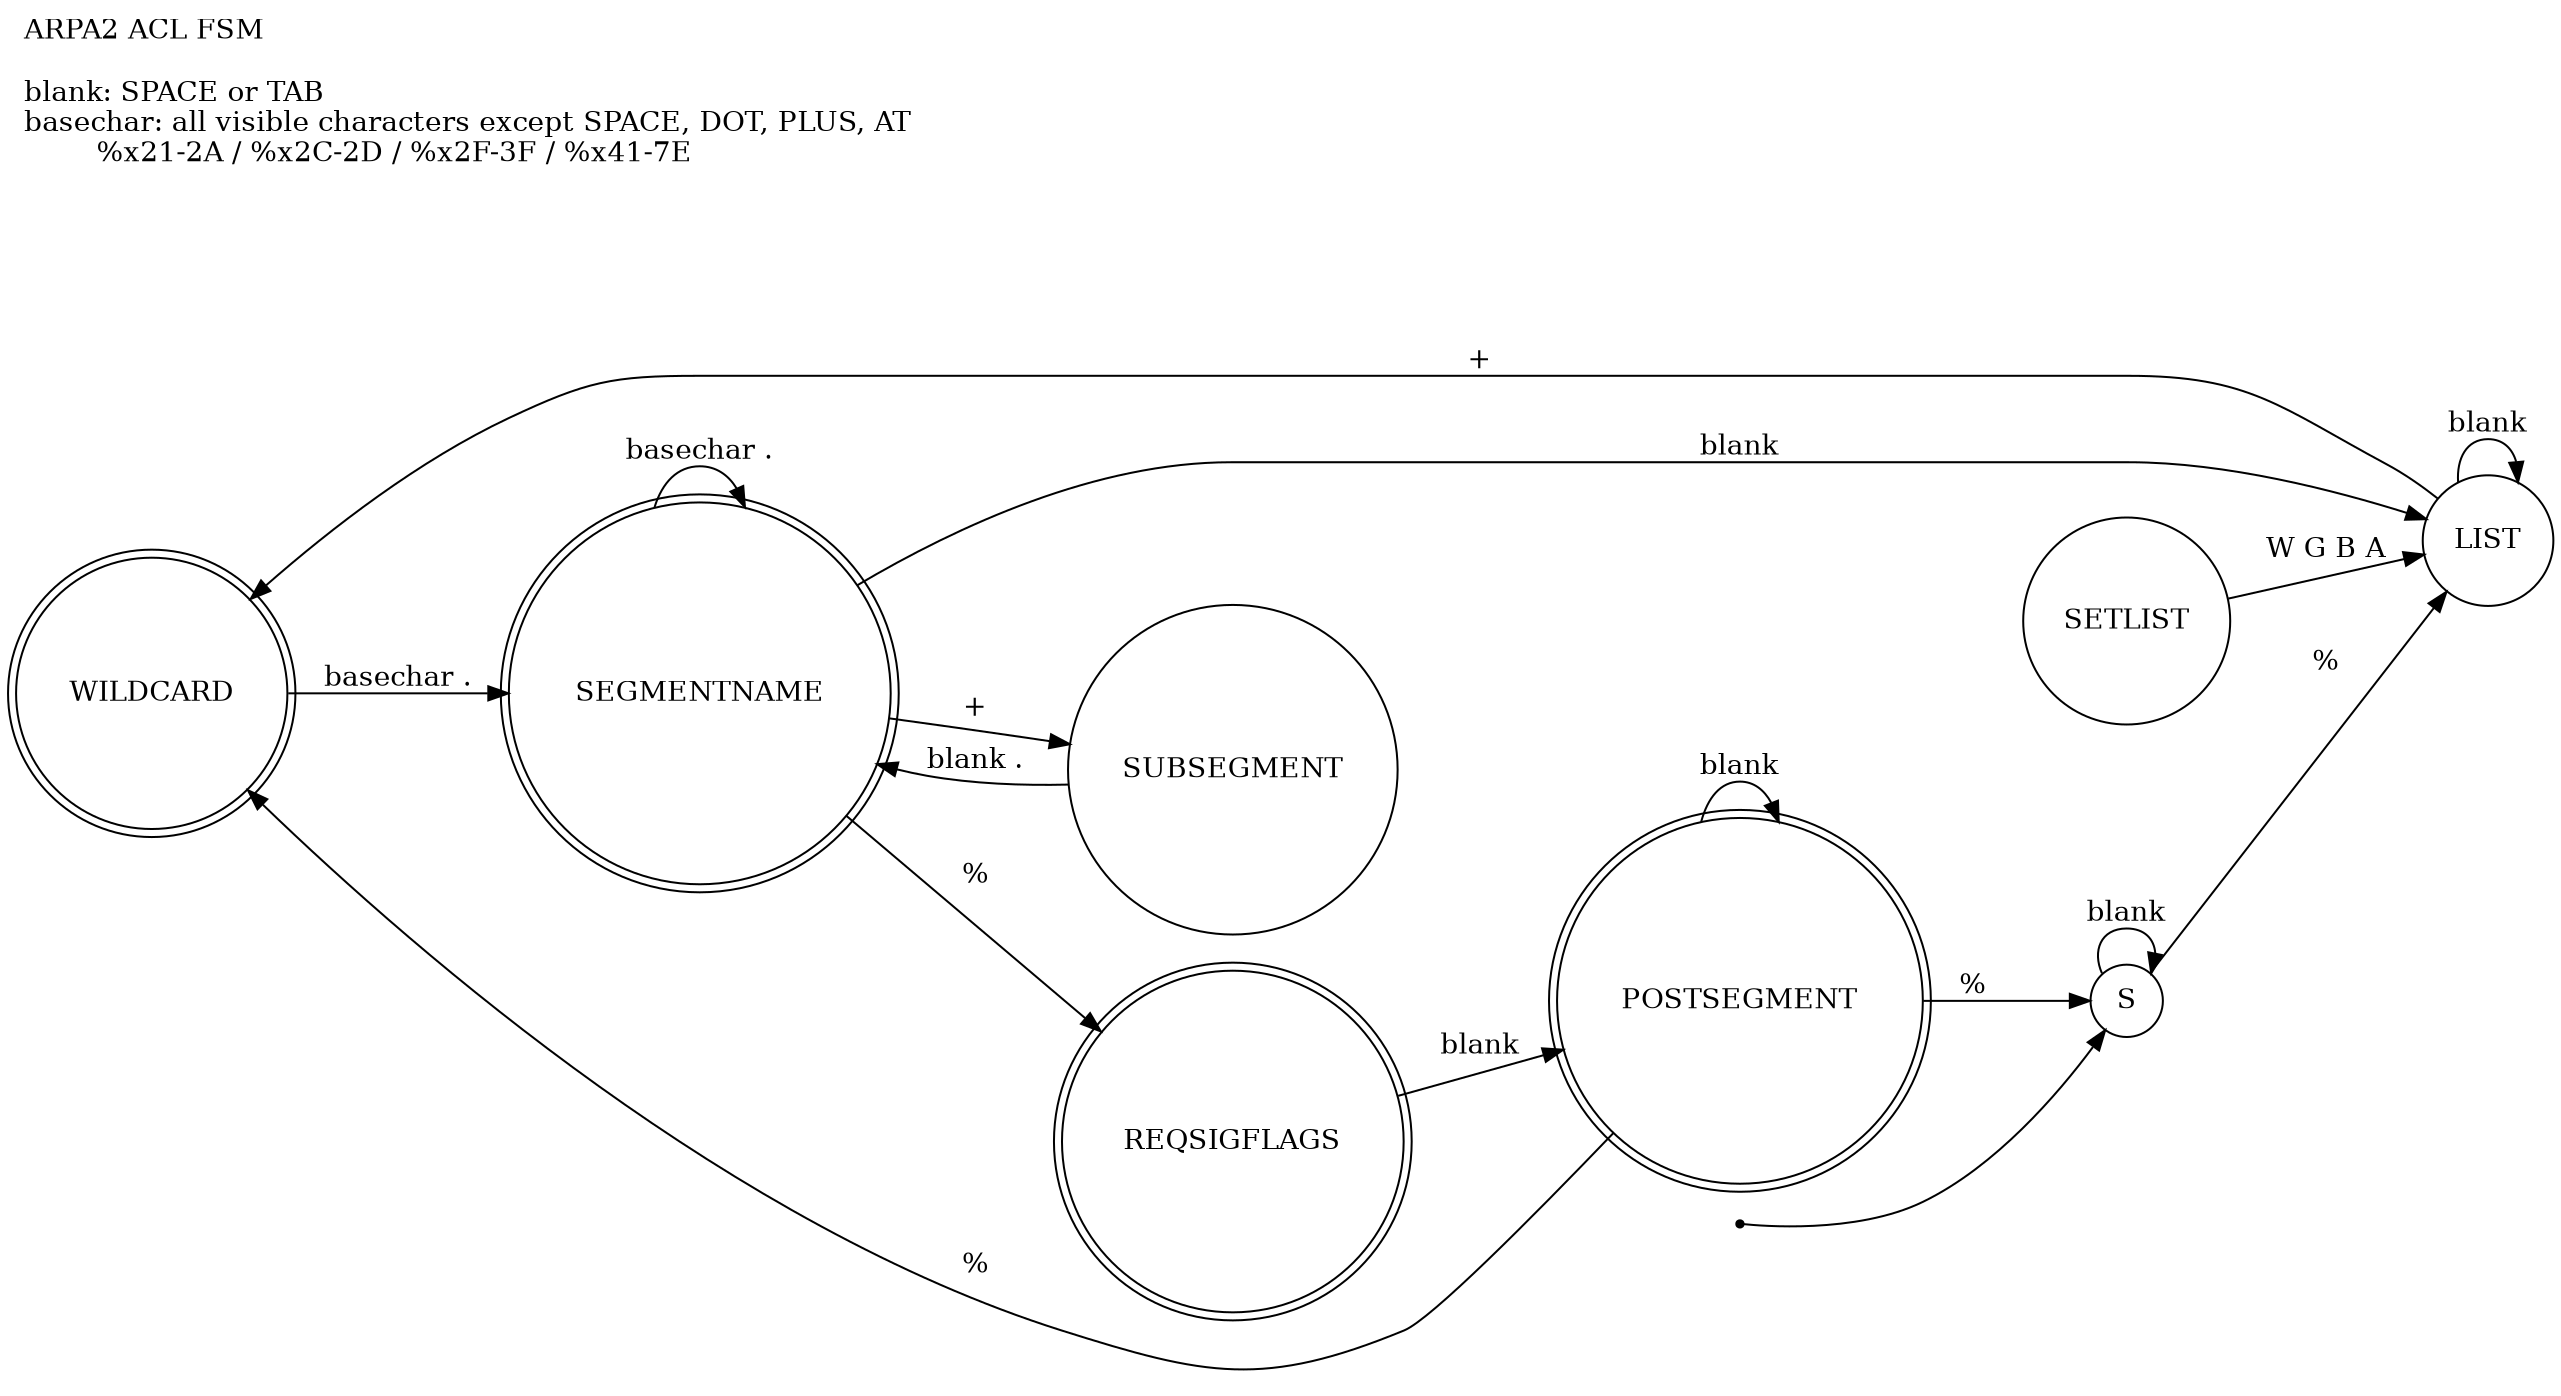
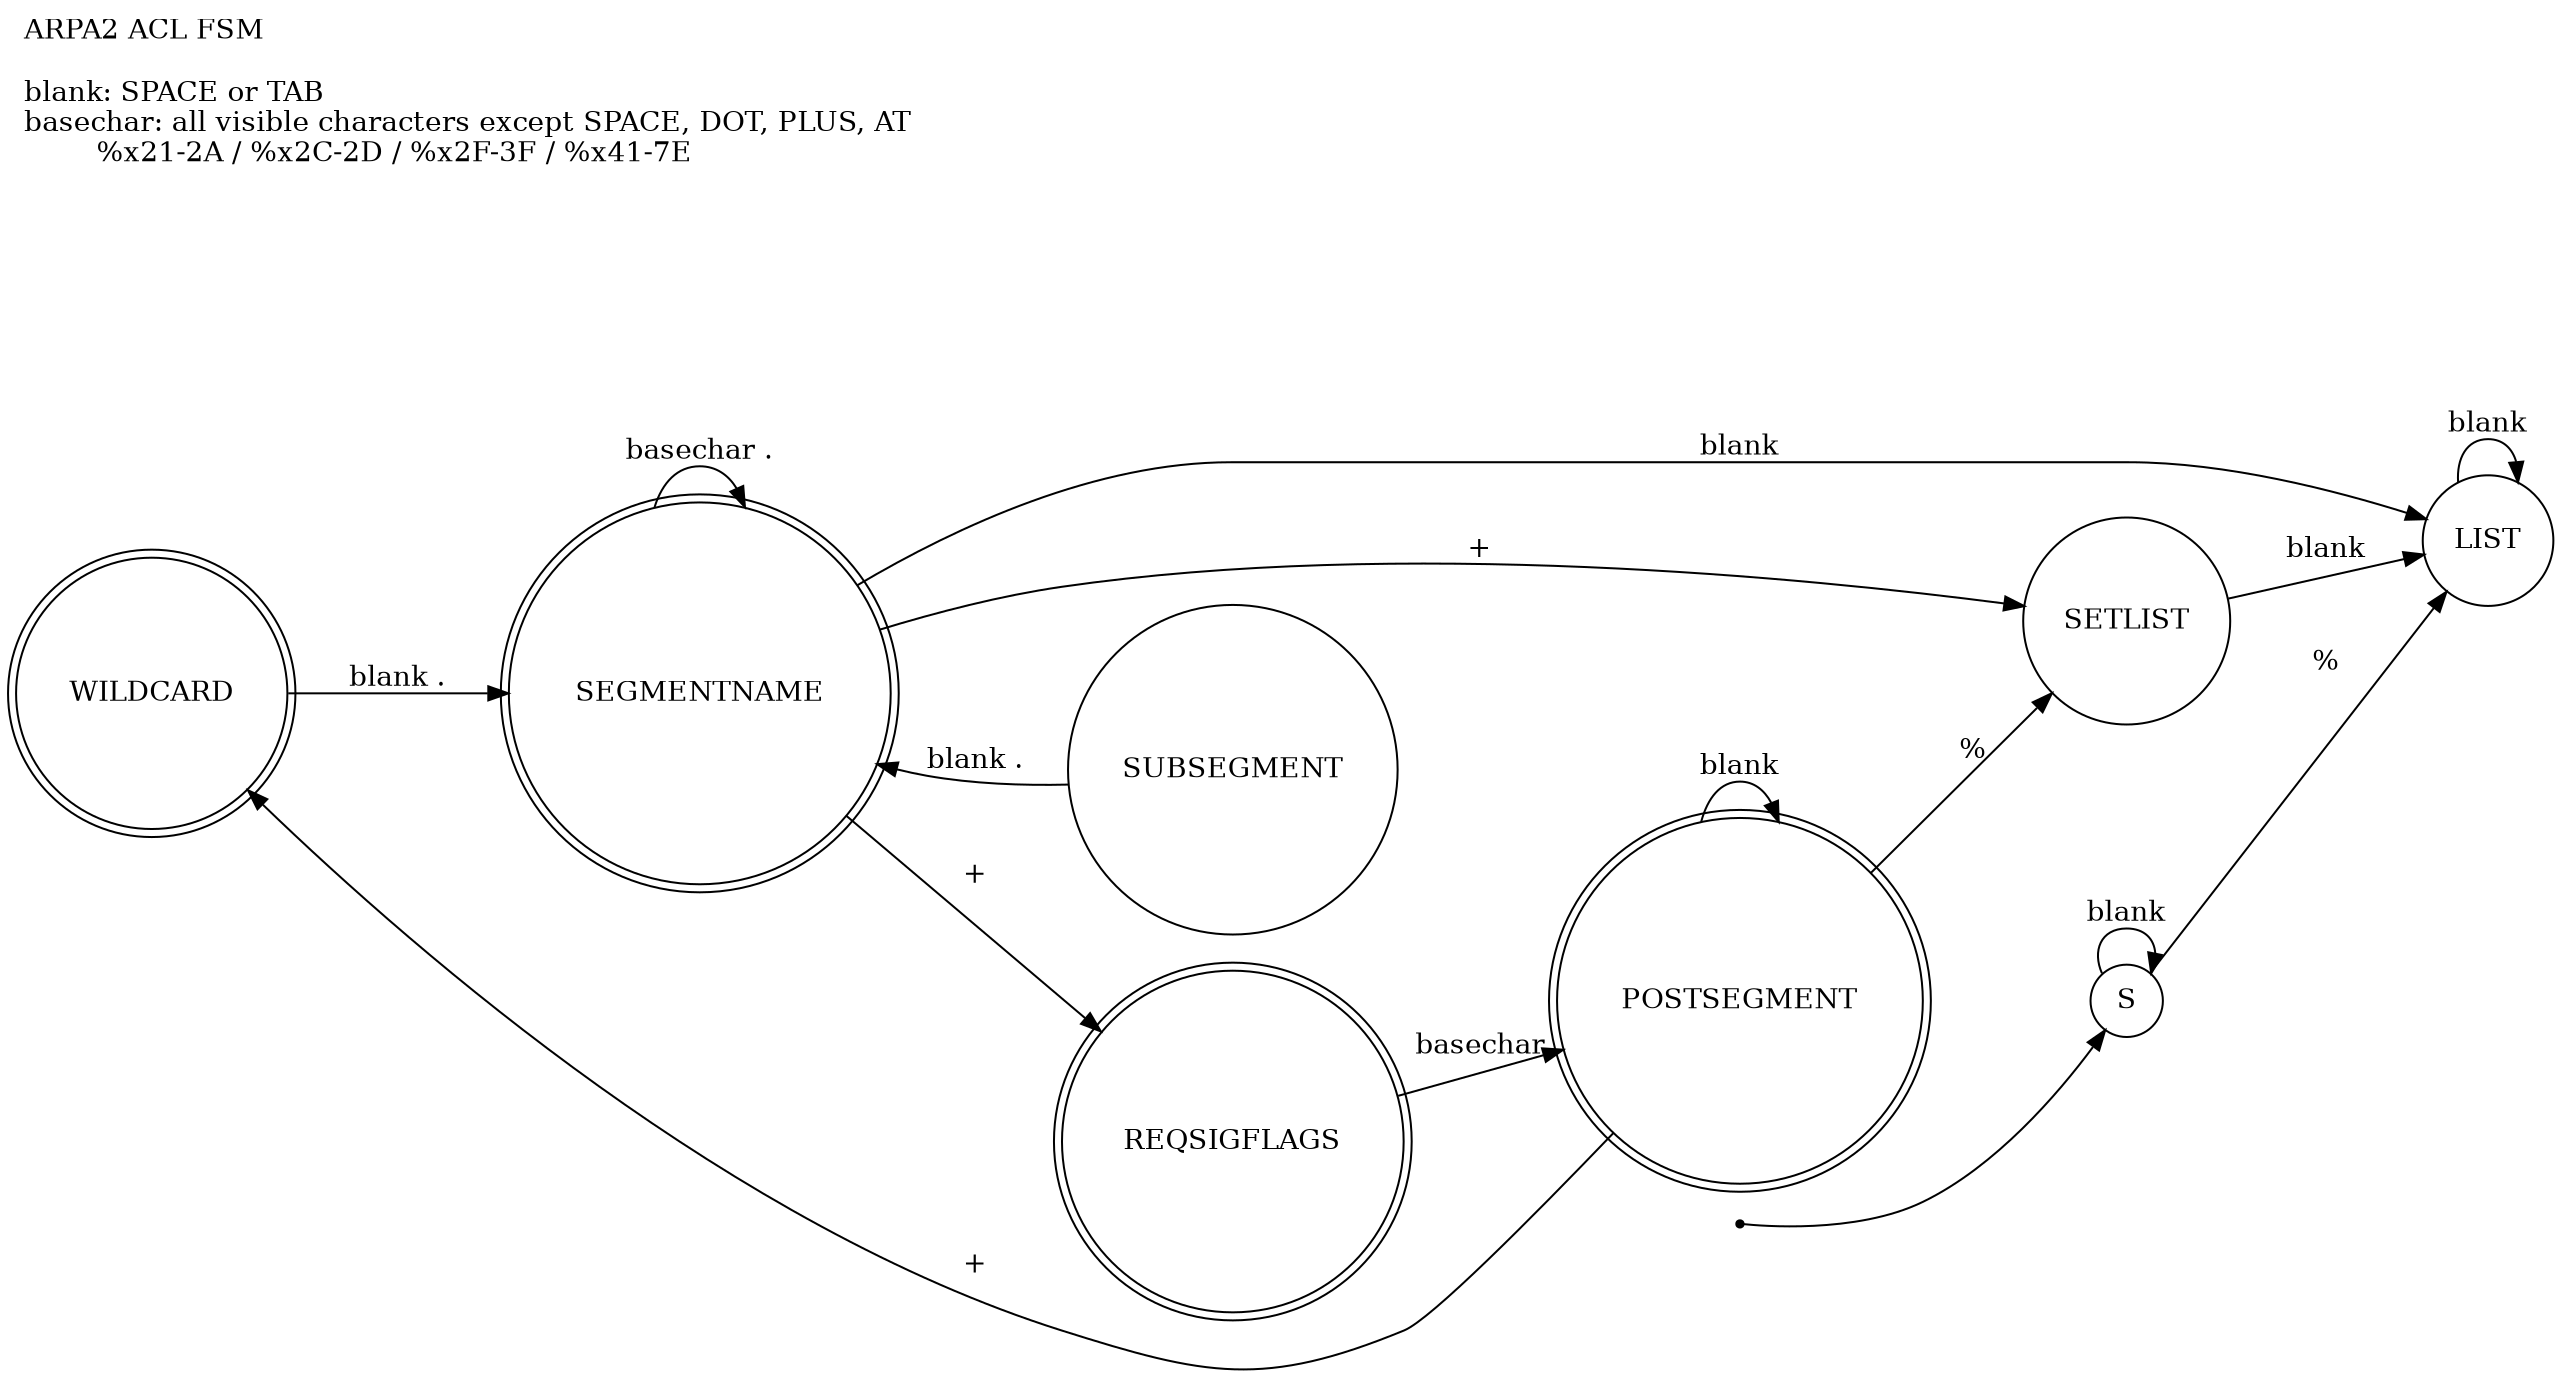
edge "LIST" -> "WILDCARD": removed, label "+"
edge "SETLIST" -> "LIST": label "W G B A" -> "blank"
edge "WILDCARD" -> "SEGMENTNAME": label "basechar ." -> "blank ."
edge "SEGMENTNAME" -> "SUBSEGMENT": now "SEGMENTNAME" -> "SETLIST"
edge "SEGMENTNAME" -> "REQSIGFLAGS": label "%" -> "+"
edge "POSTSEGMENT" -> "S": now "POSTSEGMENT" -> "SETLIST"
edge "REQSIGFLAGS" -> "POSTSEGMENT": label "blank" -> "basechar"
edge "POSTSEGMENT" -> "WILDCARD": label "%" -> "+"
